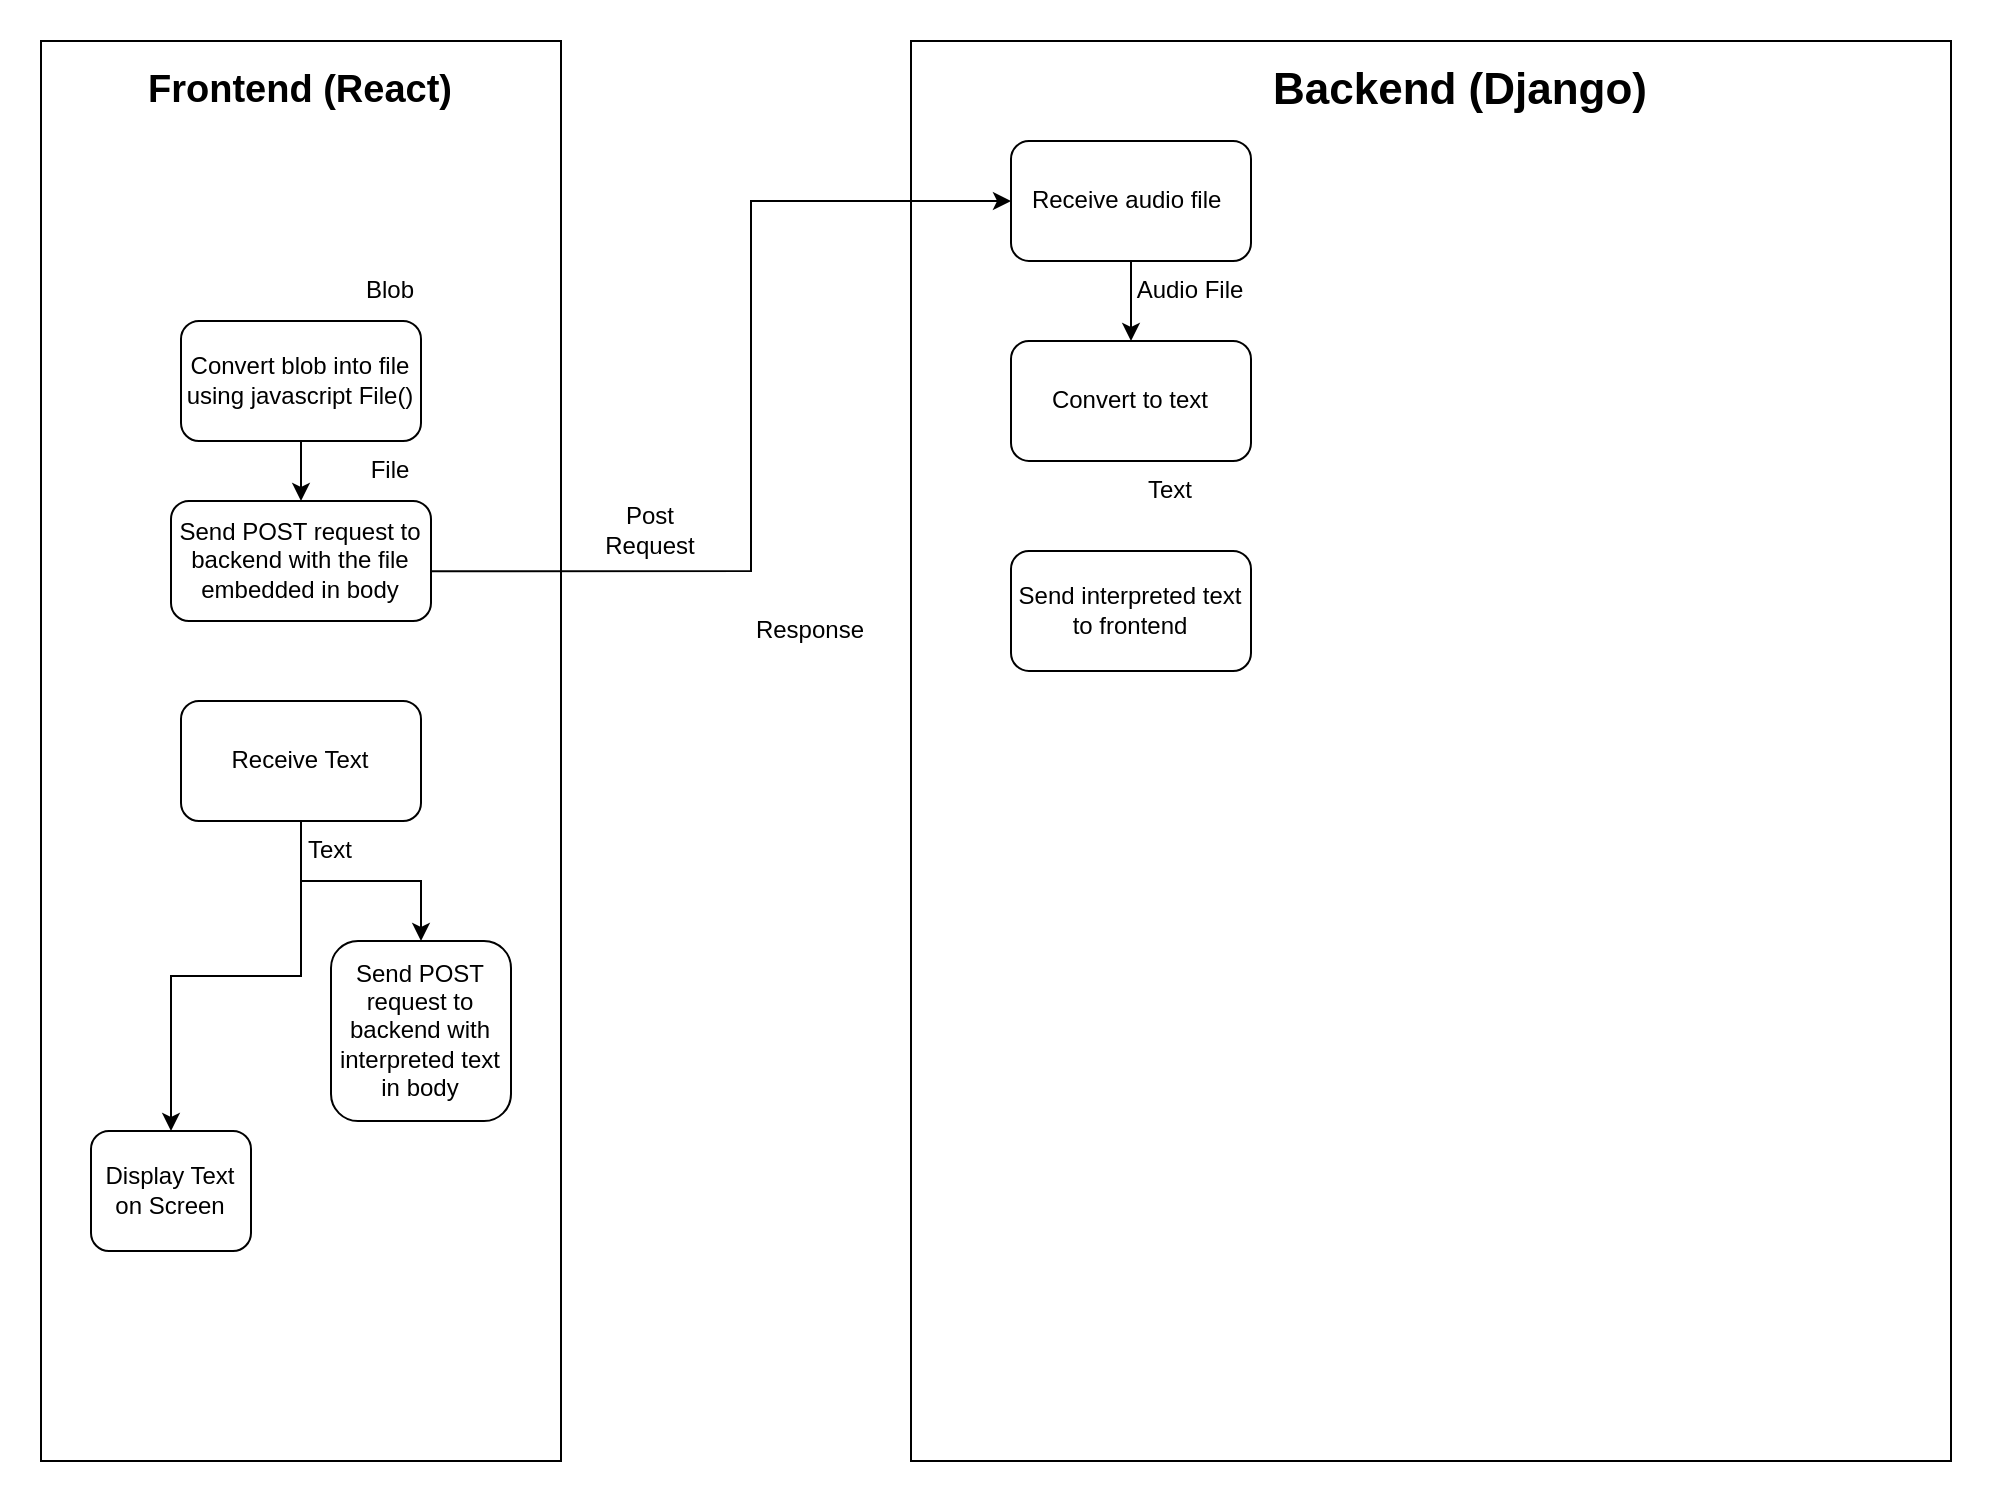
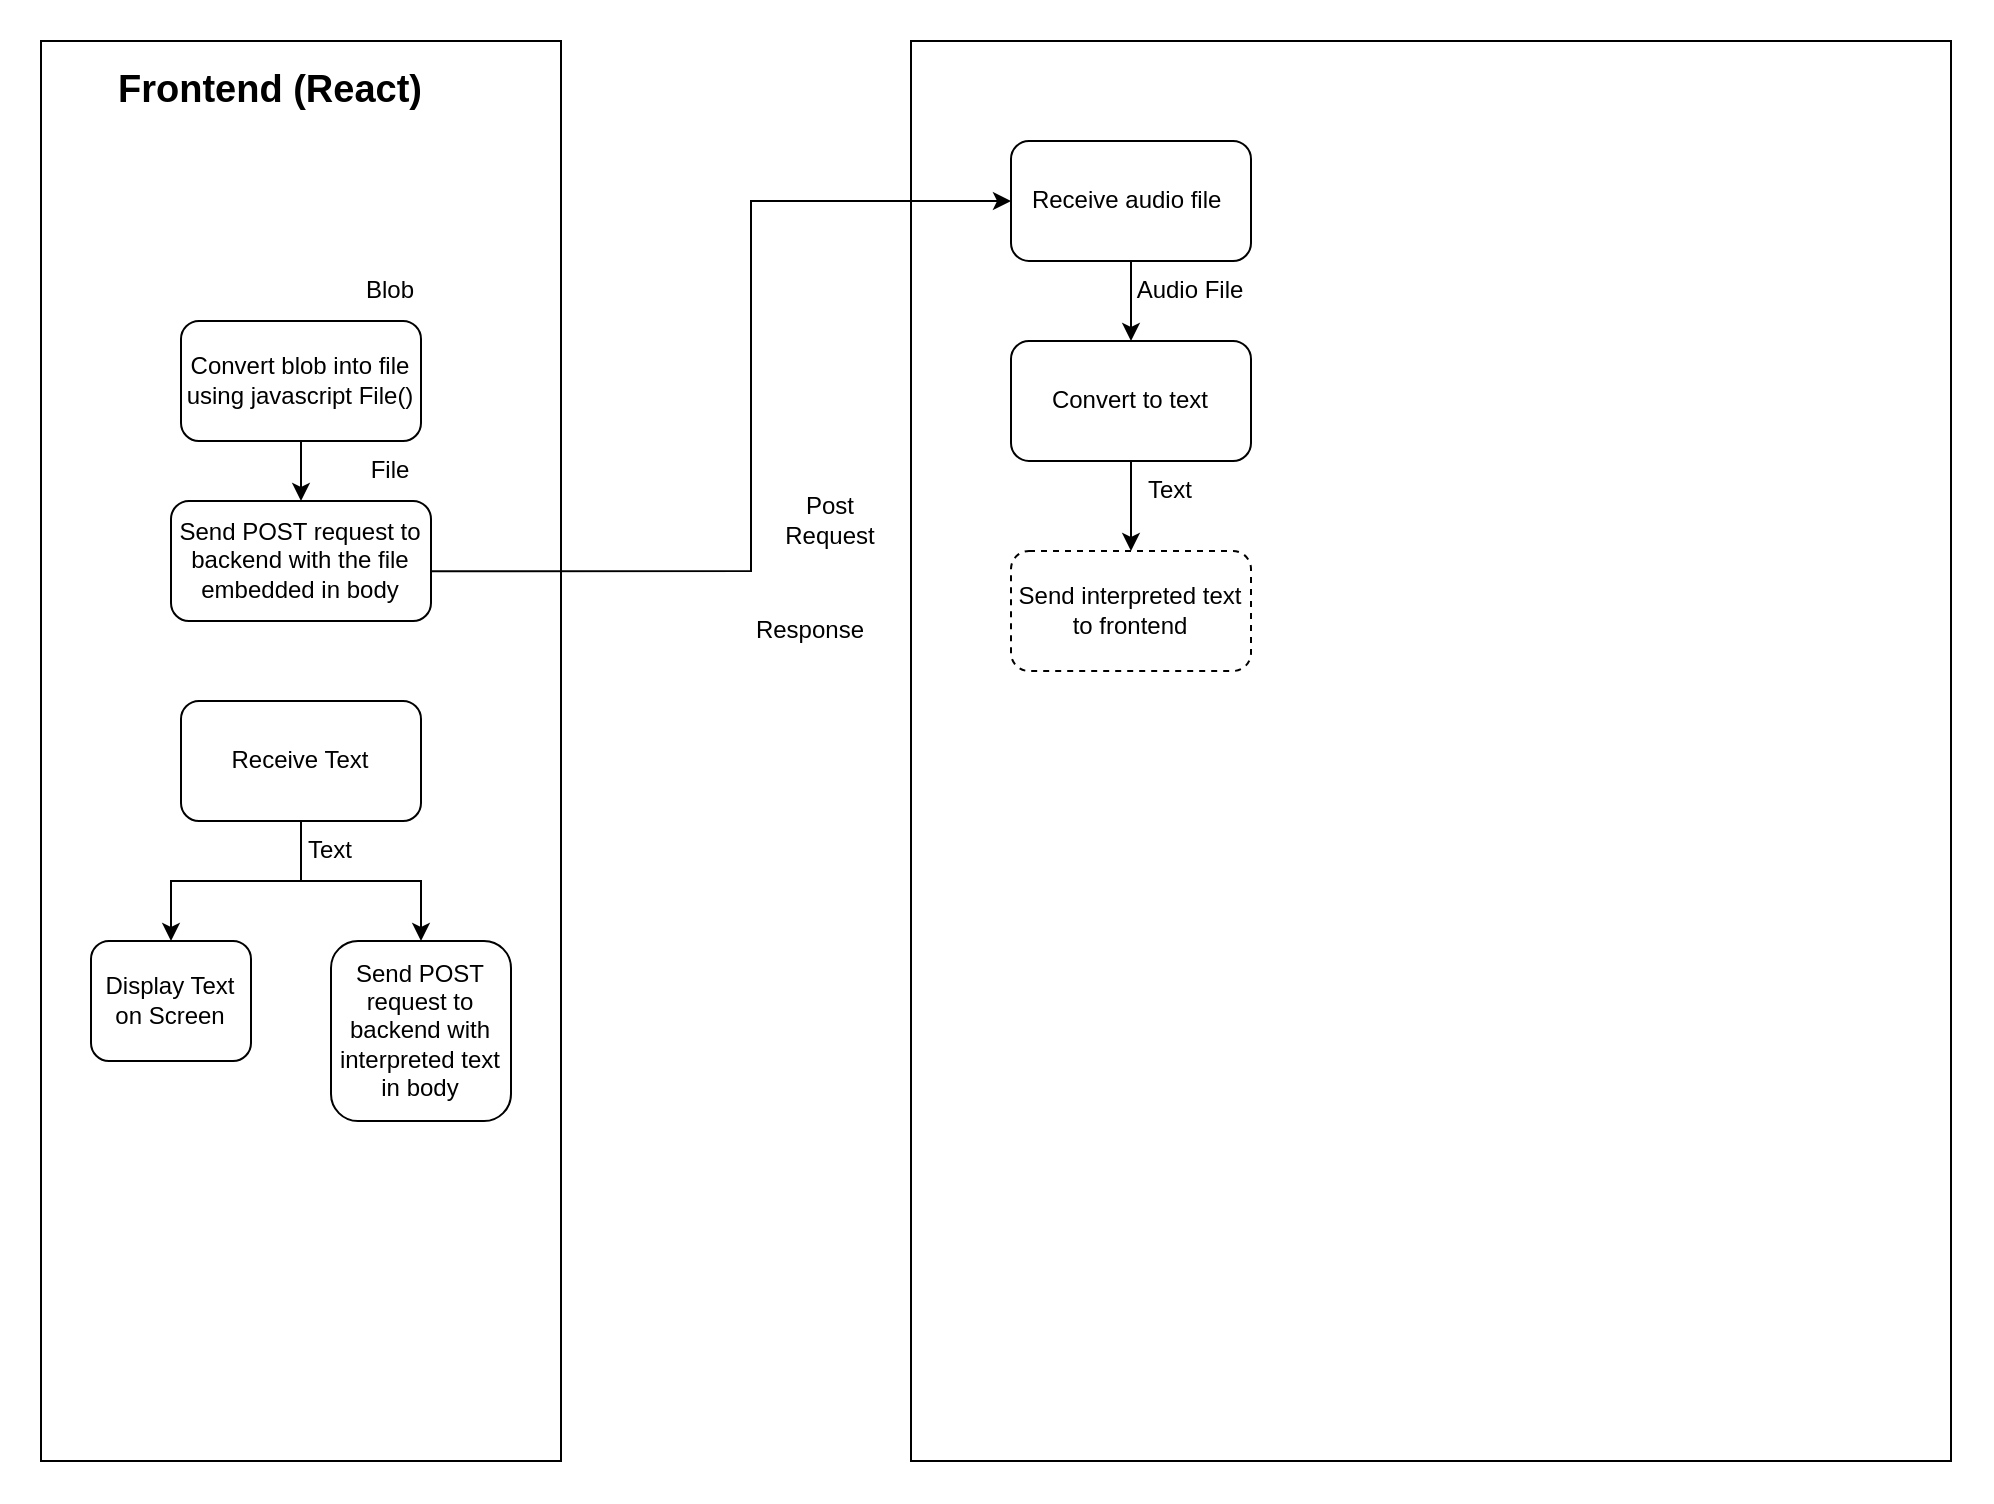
node "Frontend (React)": moved (301, 91) -> (271, 91)
node "Backend (Django)": removed
edge "Convert to text" -> "Send interpreted text to frontend": added
node "Post Request": moved (651, 531) -> (831, 521)
node "Send interpreted text to frontend": style solid -> dashed
node "Display Text on Screen": moved (171, 1191) -> (171, 1001)
